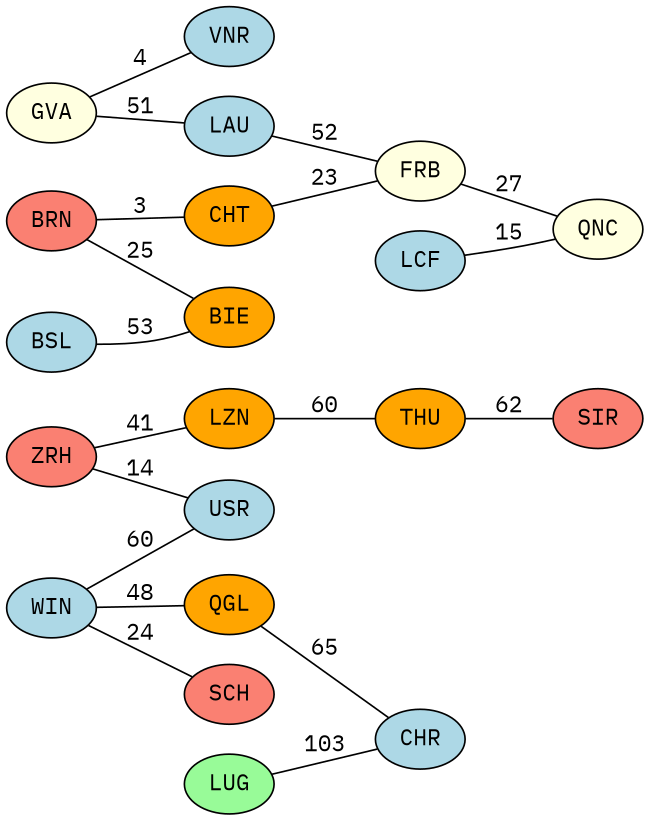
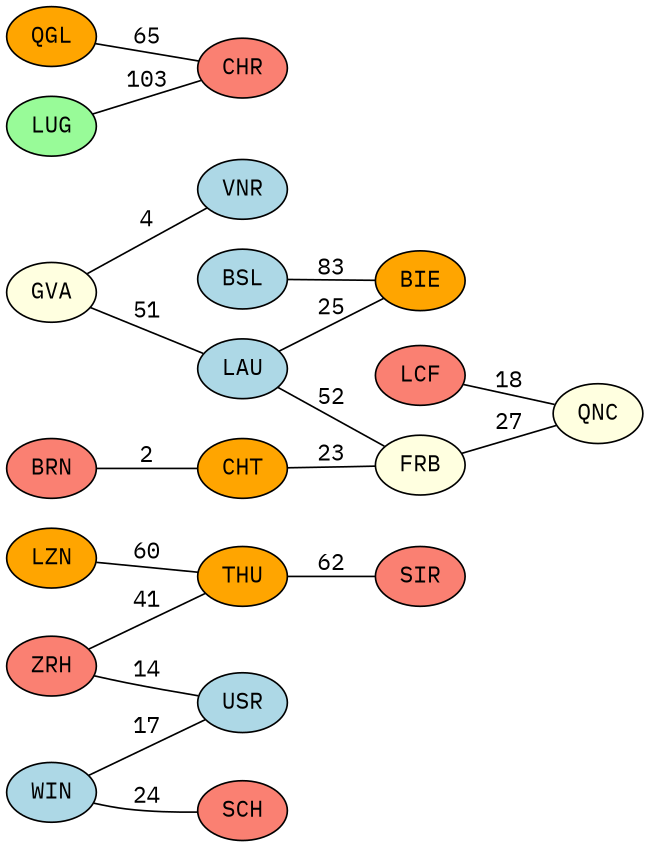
edge "CHT" -- "BRN": label "3" -> "2"
edge "QNC" -- "LCF": label "15" -> "18"
node "LCF": fillcolor lightblue -> salmon
edge "BRN" -- "BIE": now "LAU" -- "BIE"
edge "BIE" -- "BSL": label "53" -> "83"
edge "LZN" -- "ZRH": now "THU" -- "ZRH"
edge "USR" -- "WIN": label "60" -> "17"
edge "QGL" -- "WIN": removed, label "48"
node "CHR": fillcolor lightblue -> salmon
